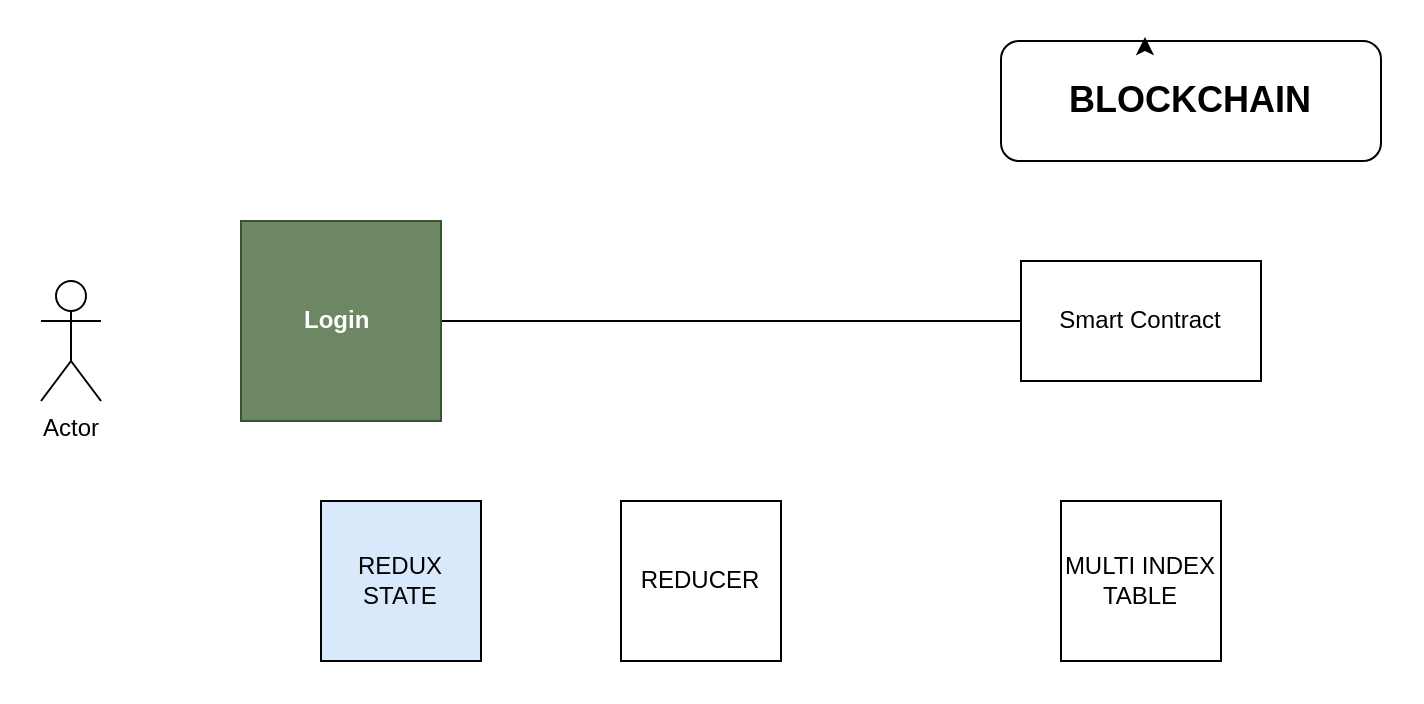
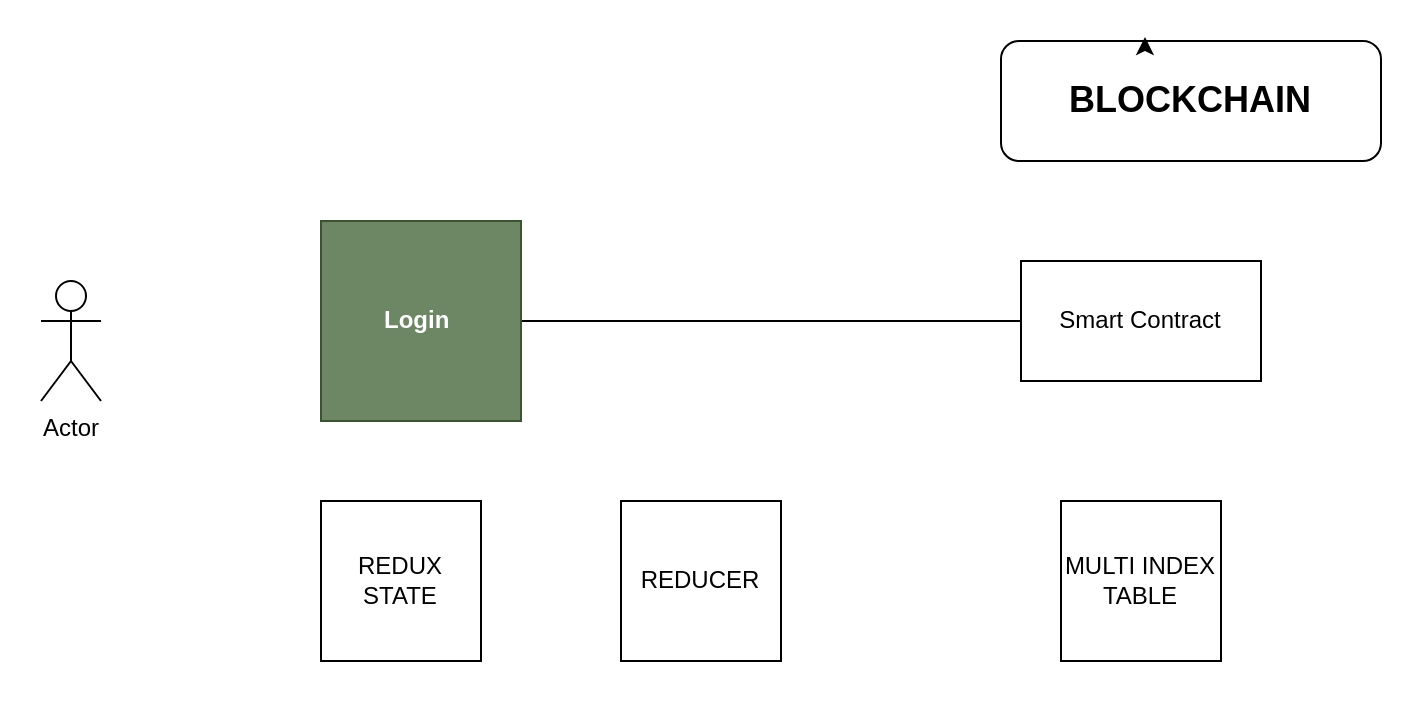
node "Login": moved (341, 321) -> (421, 321)
node "REDUX STATE": fillcolor #dae8fc -> #ffffff
